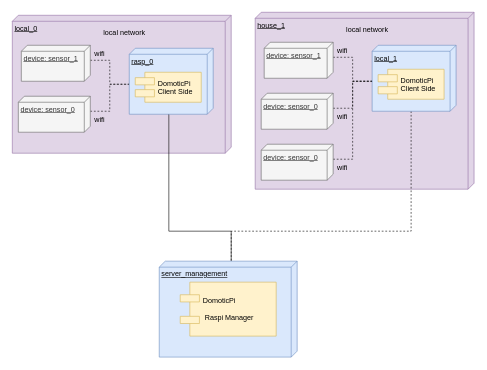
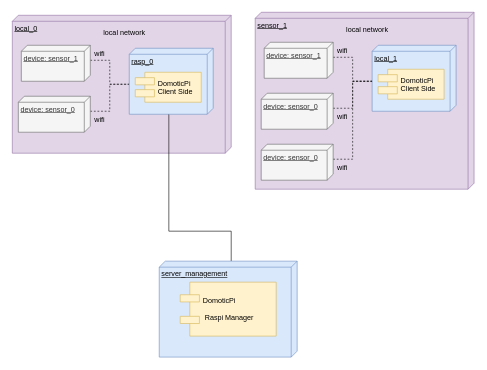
node "house_1": label "house_1" -> "sensor_1"
edge "local_1" -- "server_management": removed
